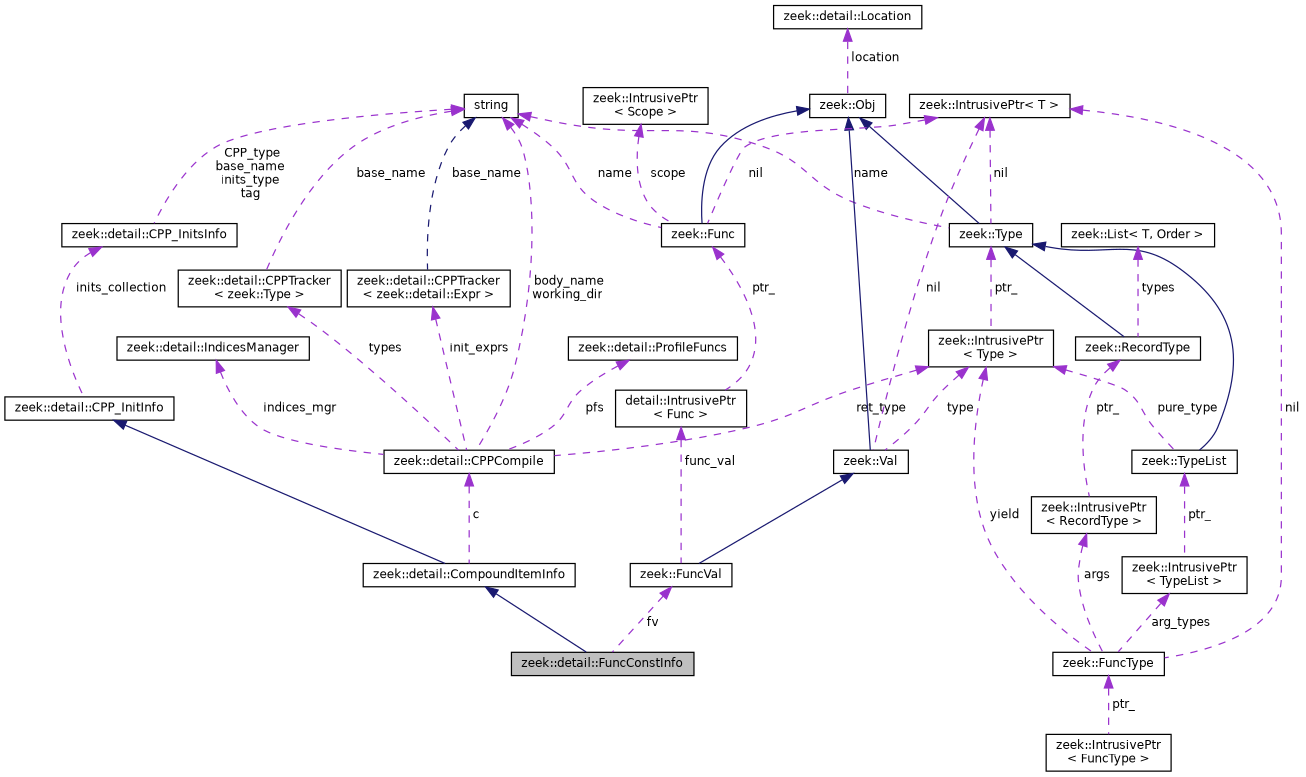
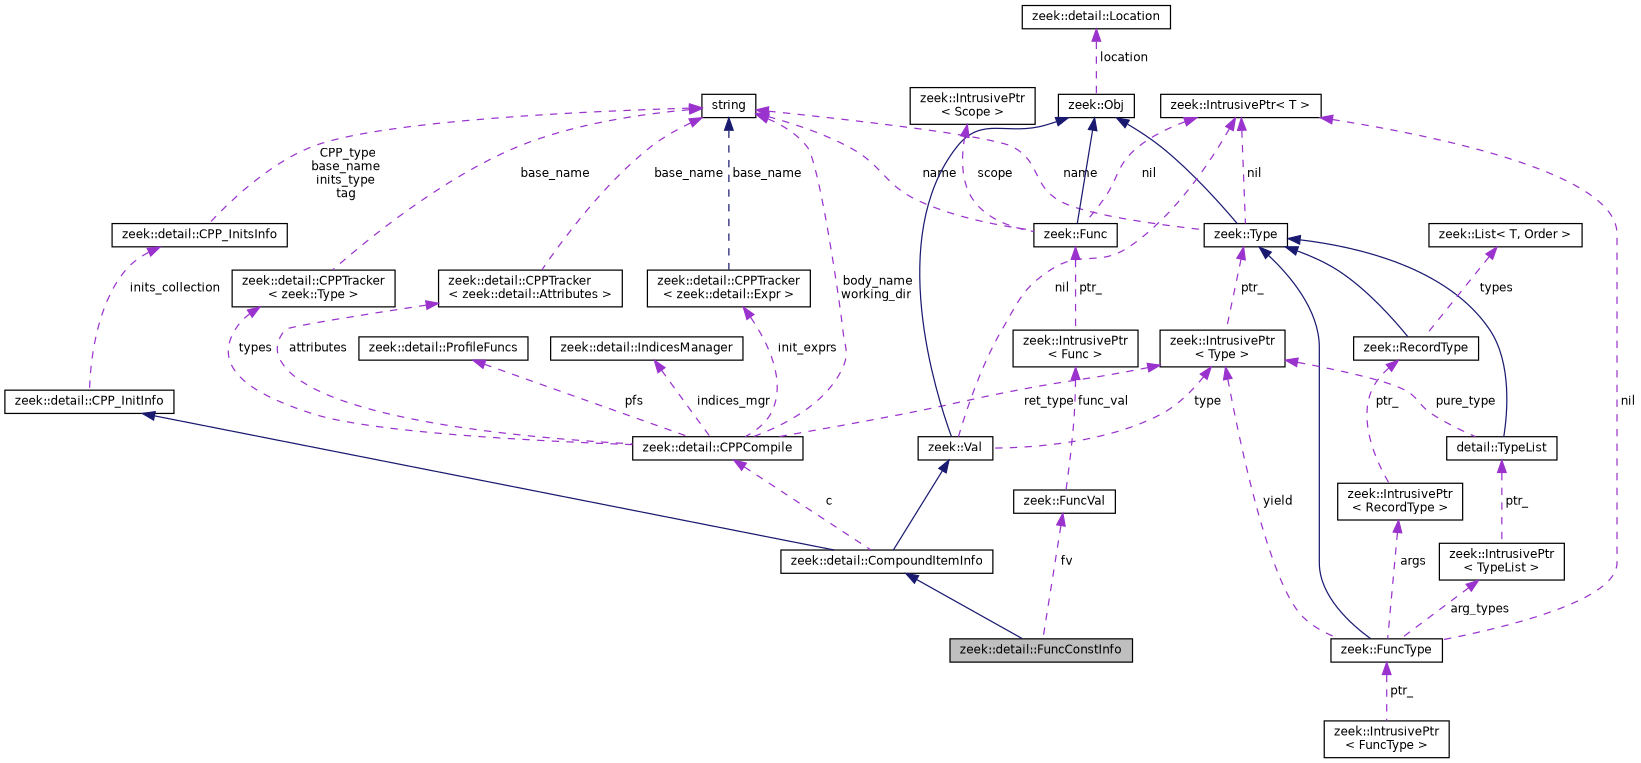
node "zeek::detail::CPPTracker < zeek::detail::Attributes >": added
node "detail::IntrusivePtr < Func >": label "detail::IntrusivePtr < Func >" -> "zeek::IntrusivePtr < Func >"
edge "zeek::FuncType" -> "zeek::Type": added
node "zeek::TypeList": label "zeek::TypeList" -> "detail::TypeList"
edge "zeek::FuncVal" -> "zeek::Val": now "zeek::detail::CompoundItemInfo" -> "zeek::Val"
